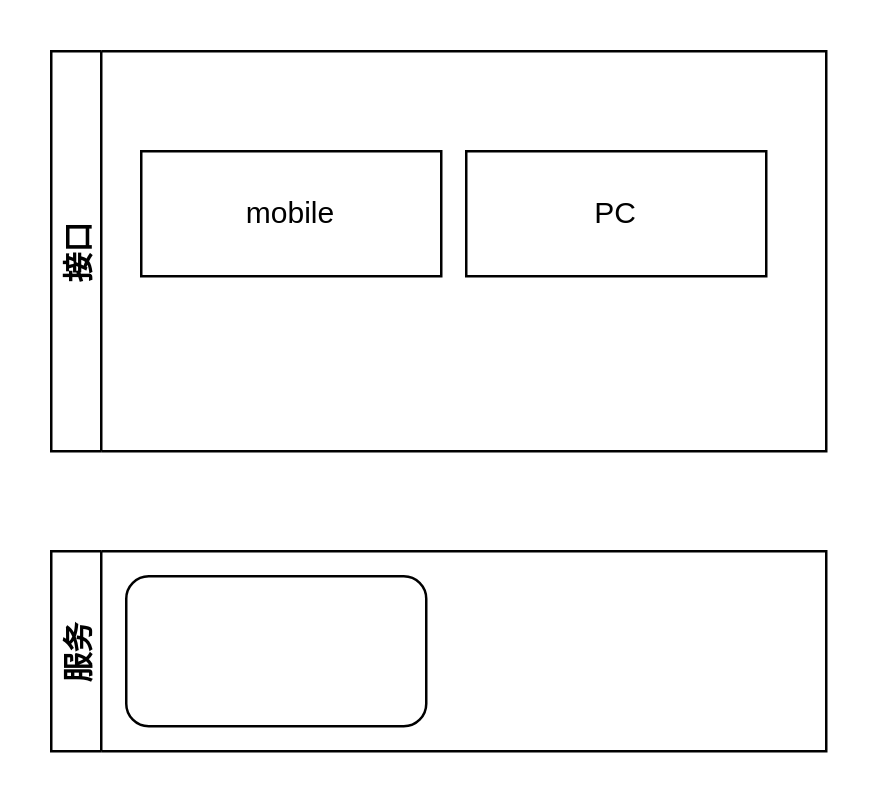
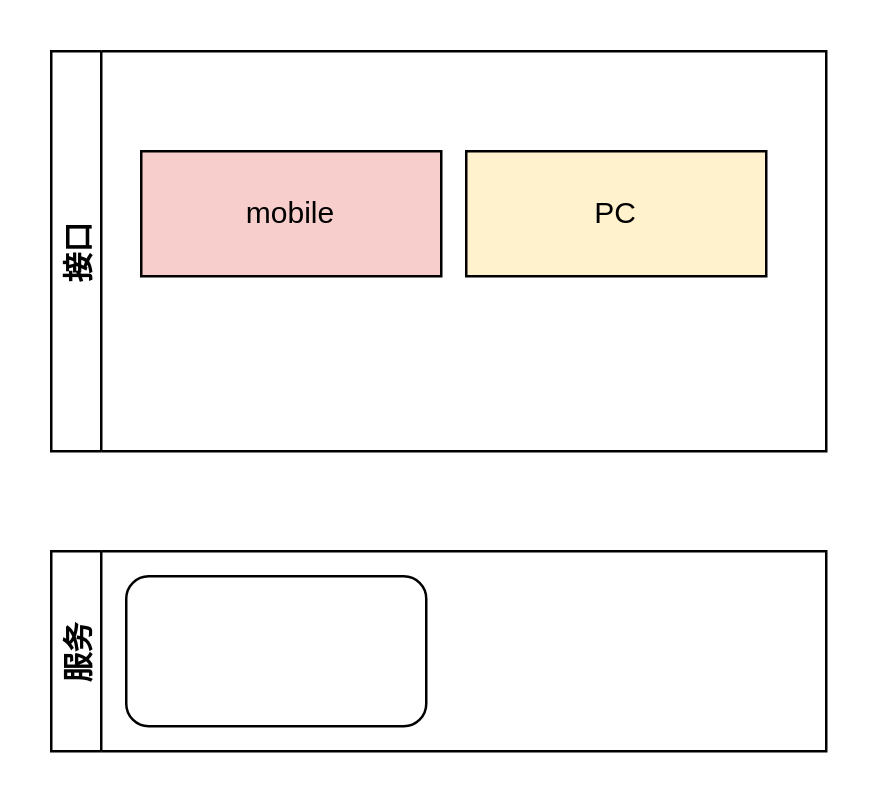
node "mobile": fillcolor #ffffff -> #f8cecc
node "PC": fillcolor #ffffff -> #fff2cc
